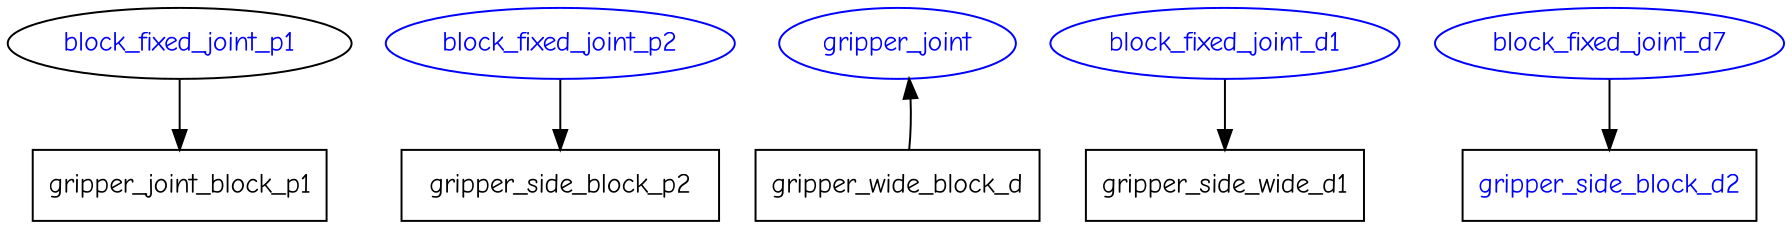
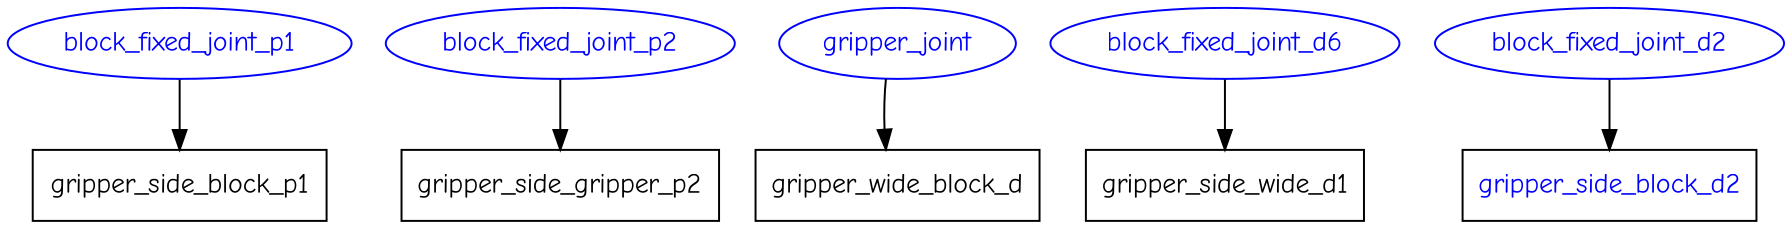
node "block_fixed_joint_p1": color black -> blue
node "block_fixed_joint_d1": label "block_fixed_joint_d1" -> "block_fixed_joint_d6"
node "block_fixed_joint_d7": label "block_fixed_joint_d7" -> "block_fixed_joint_d2"
edge "gripper_wide_block_d" -> "gripper_joint": reversed
node "gripper_joint_block_p1": label "gripper_joint_block_p1" -> "gripper_side_block_p1"
node "gripper_side_block_p2": label "gripper_side_block_p2" -> "gripper_side_gripper_p2"
